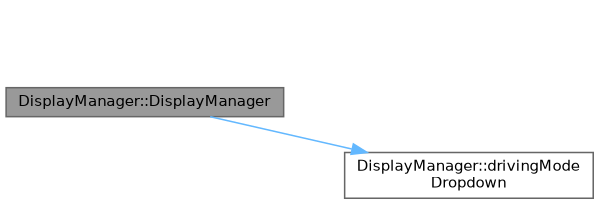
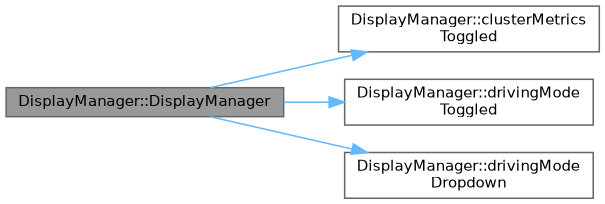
node "DisplayManager::clusterMetrics Toggled": added
node "DisplayManager::drivingMode Toggled": added
